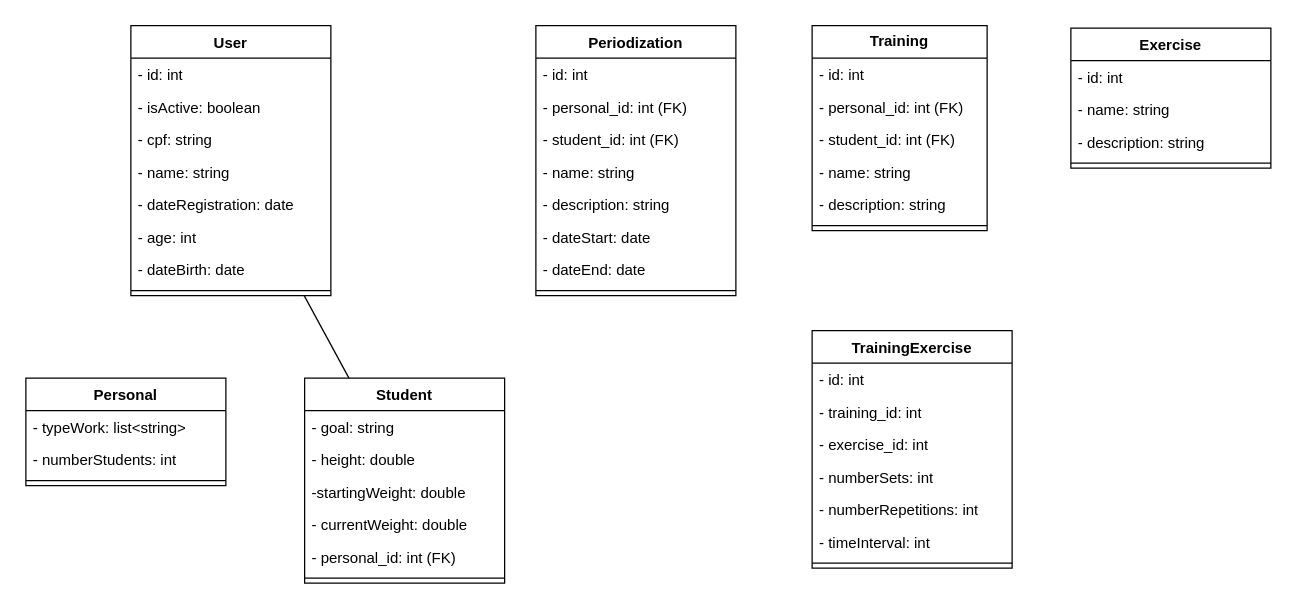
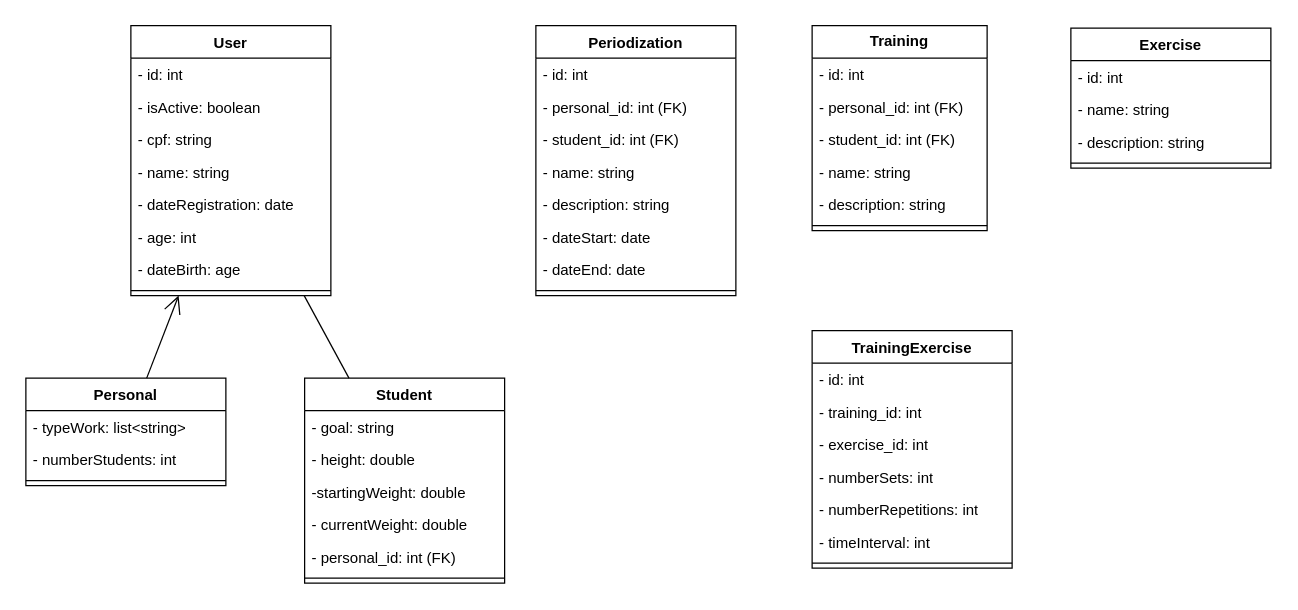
node "- dateBirth: date": label "- dateBirth: date" -> "- dateBirth: age"
edge "Personal" -> "User": added
